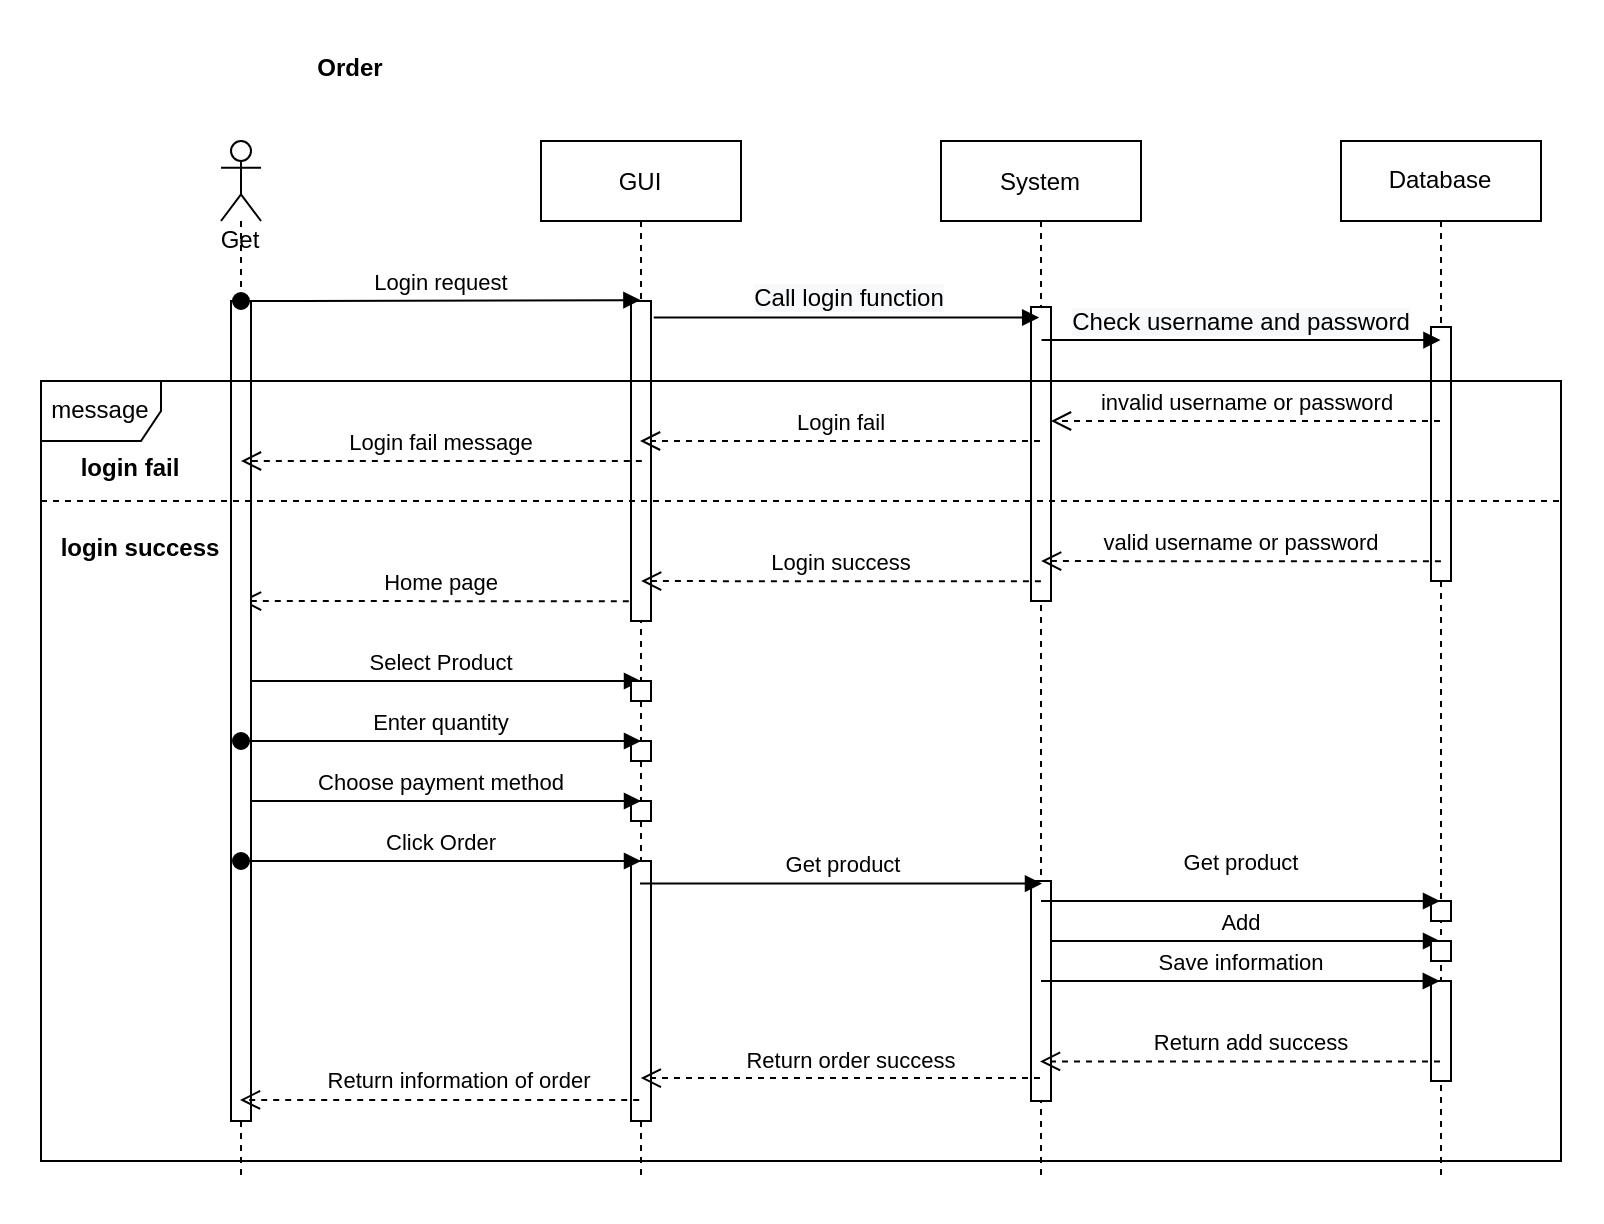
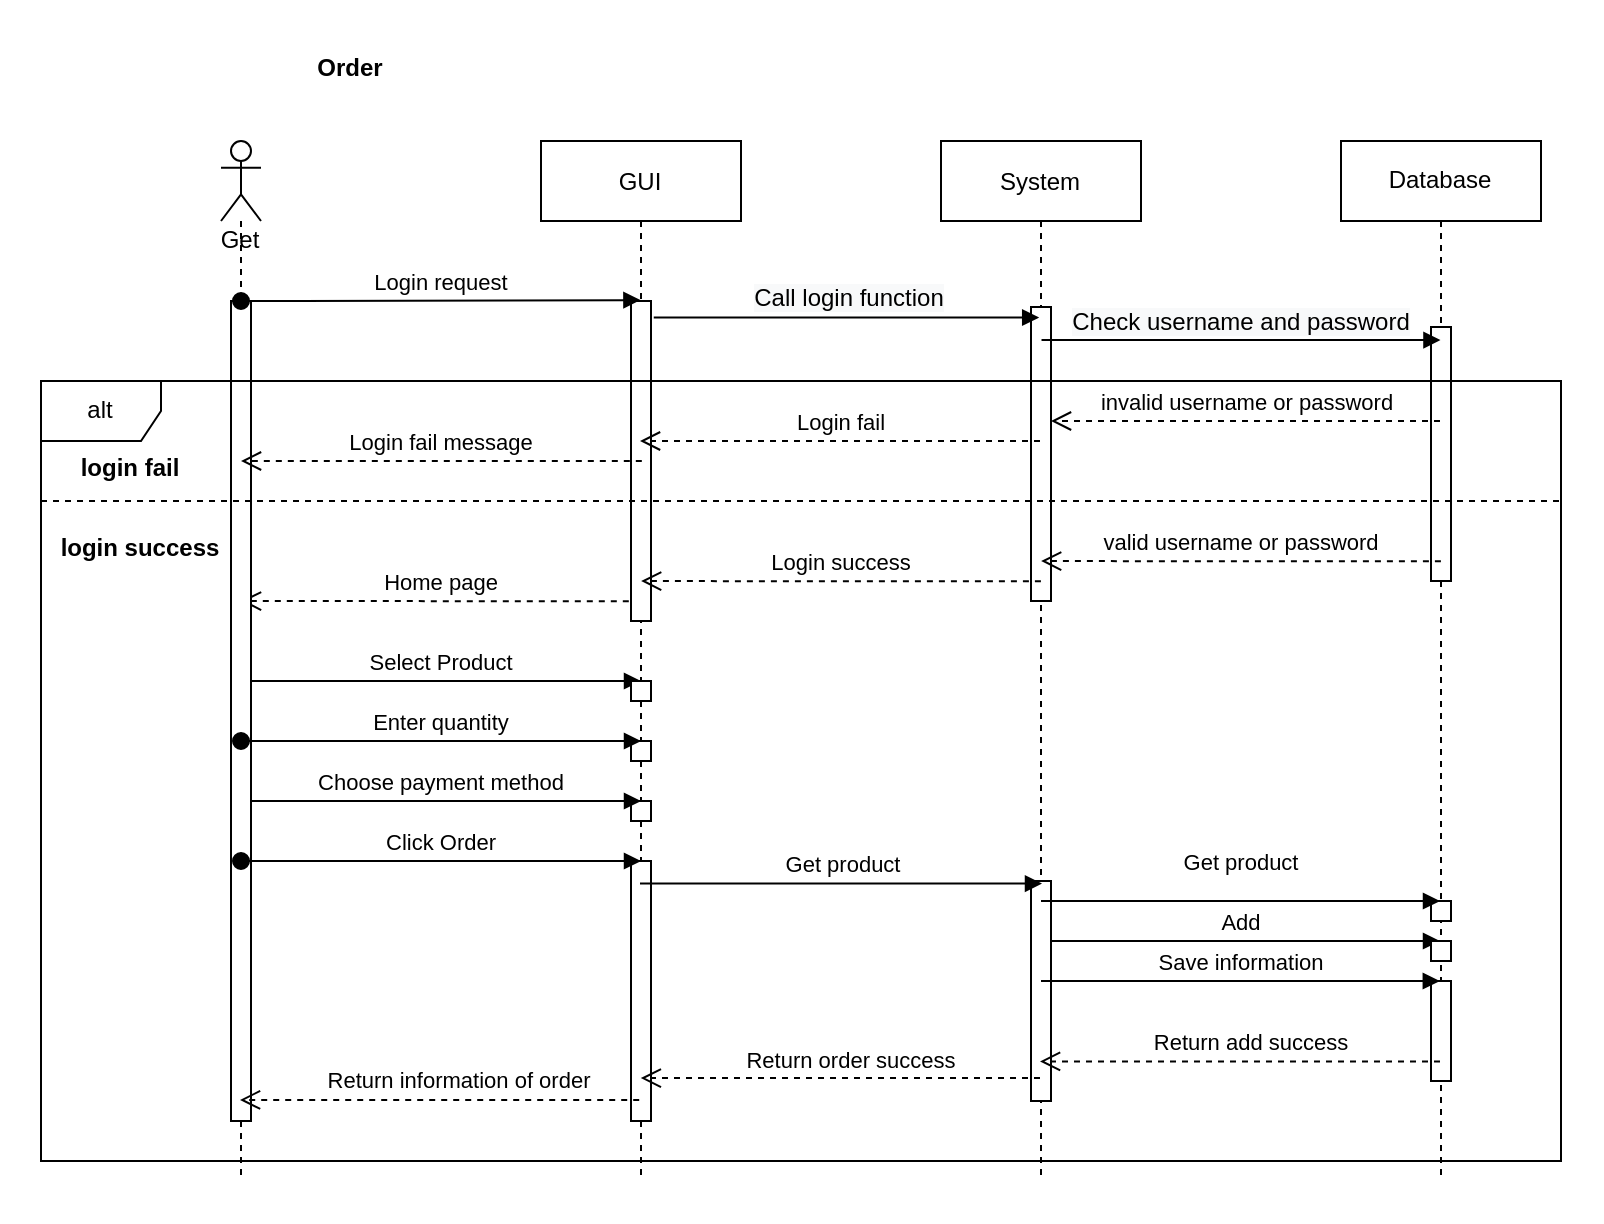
node "message": label "message" -> "alt"
